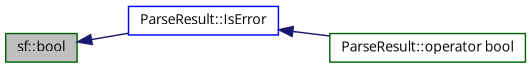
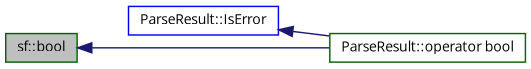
edge "ParseResult::IsError" -> "sf::bool": now "ParseResult::operator bool" -> "sf::bool"
